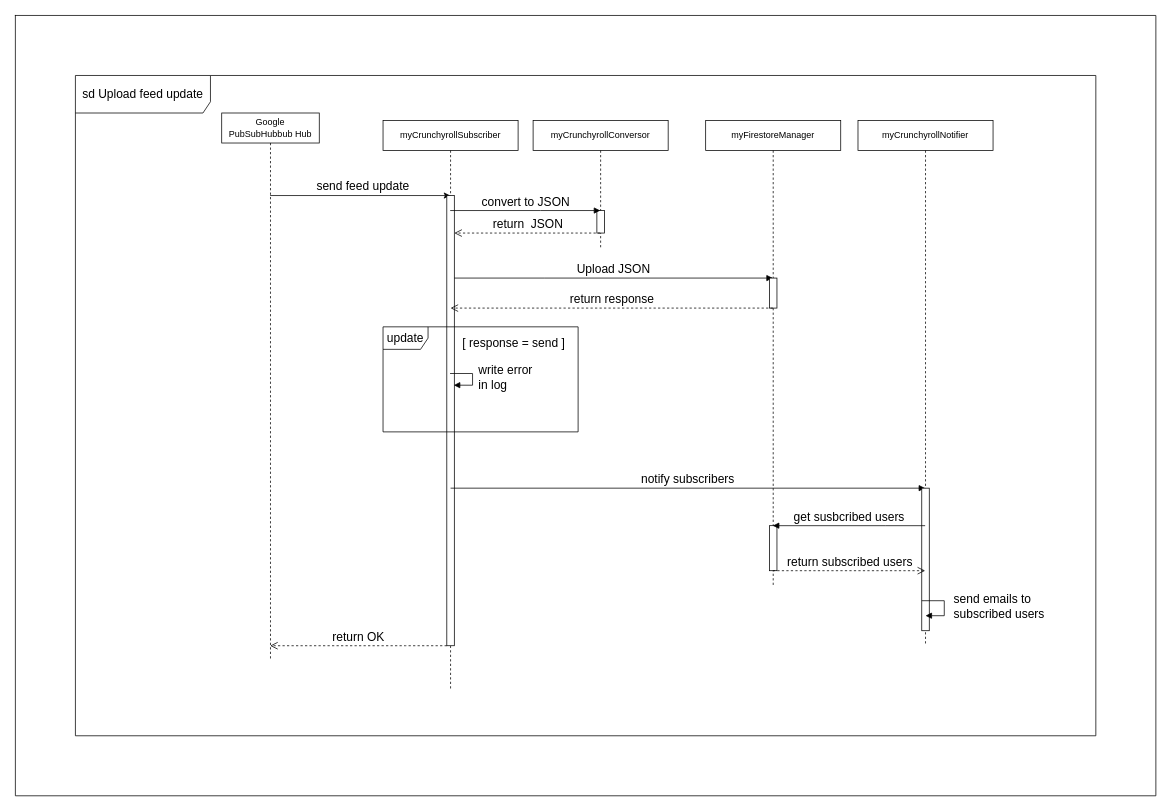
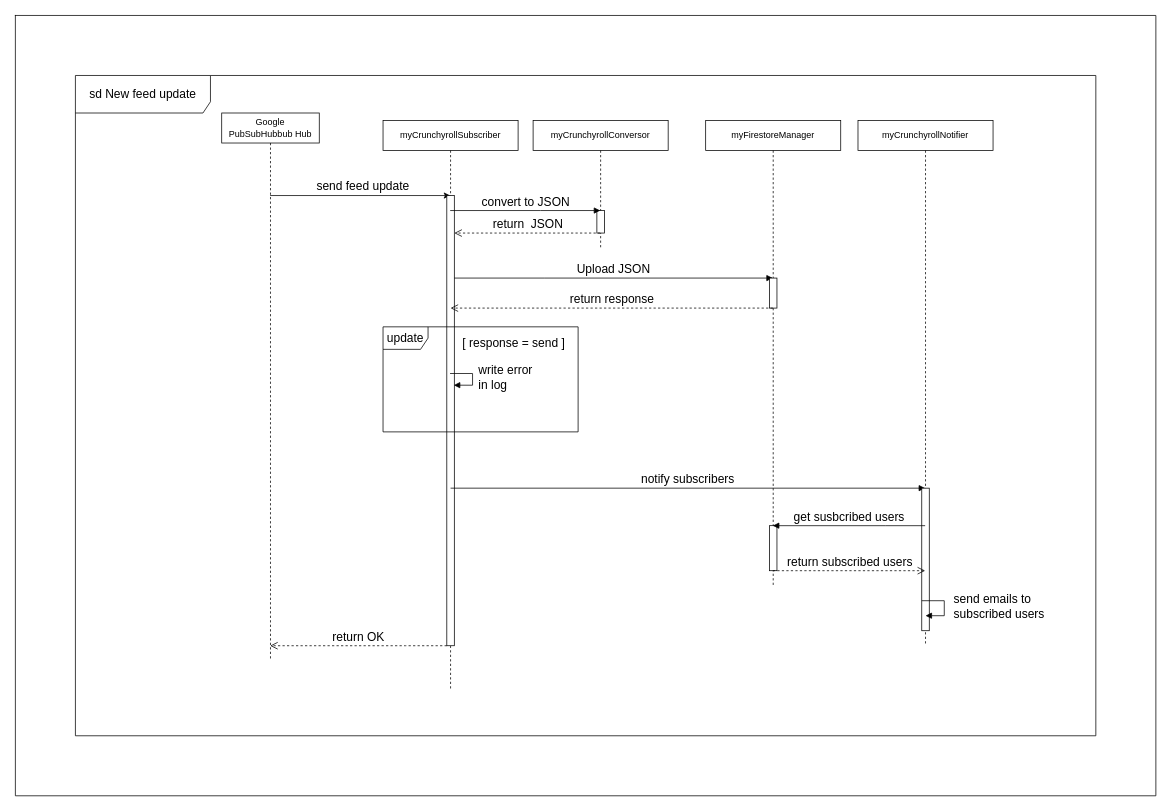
node "sd Upload feed update": label "sd Upload feed update" -> "sd New feed update"
